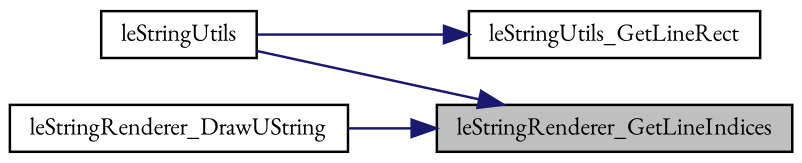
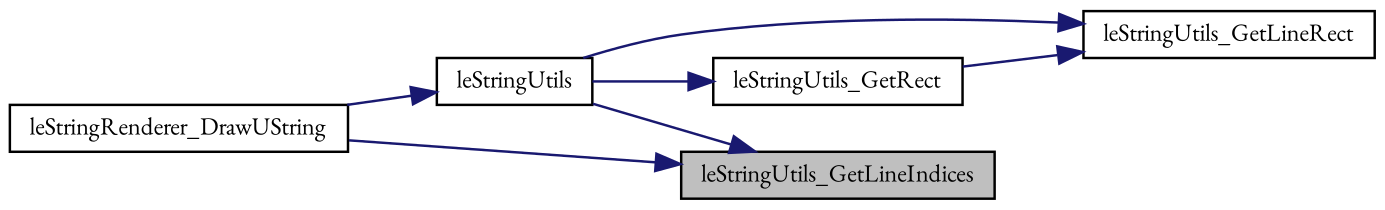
node "leStringUtils_GetRect": added
edge "leStringRenderer_DrawUString" -> "leStringUtils": added
node "leStringRenderer_GetLineIndices": label "leStringRenderer_GetLineIndices" -> "leStringUtils_GetLineIndices"
